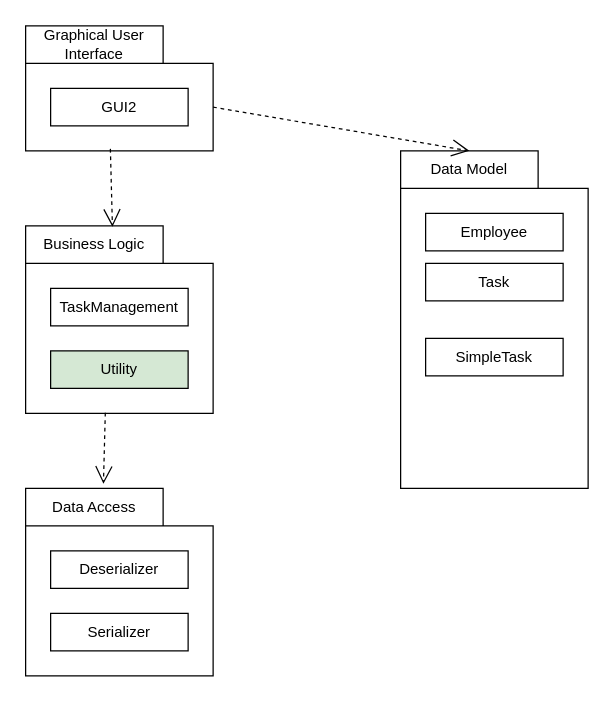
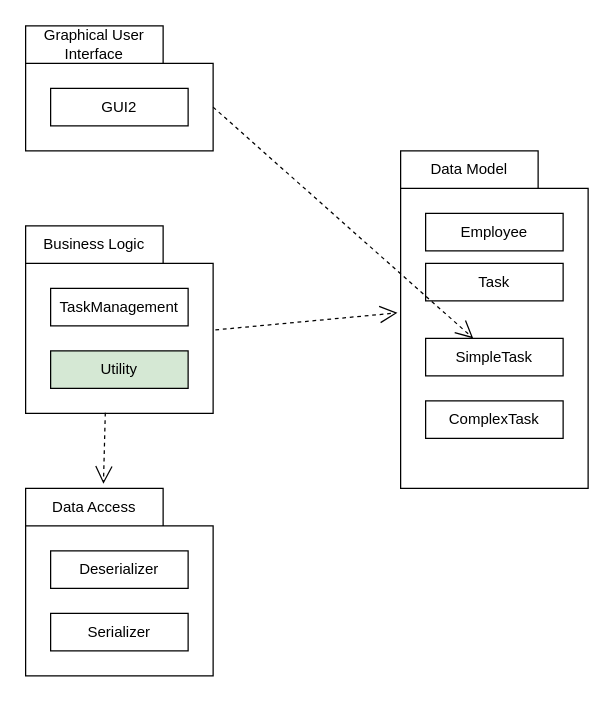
edge "Graphical User Interface" -> "Data Model": now "Graphical User Interface" -> "SimpleTask"
edge "Graphical User Interface" -> "Business Logic": removed
edge "Business Logic" -> "Data Model": added
node "ComplexTask": added
